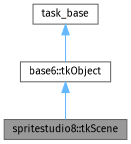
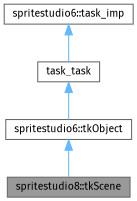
node "task_base": label "task_base" -> "task_task"
node "spritestudio6::task_imp": added
node "base6::tkObject": label "base6::tkObject" -> "spritestudio6::tkObject"
